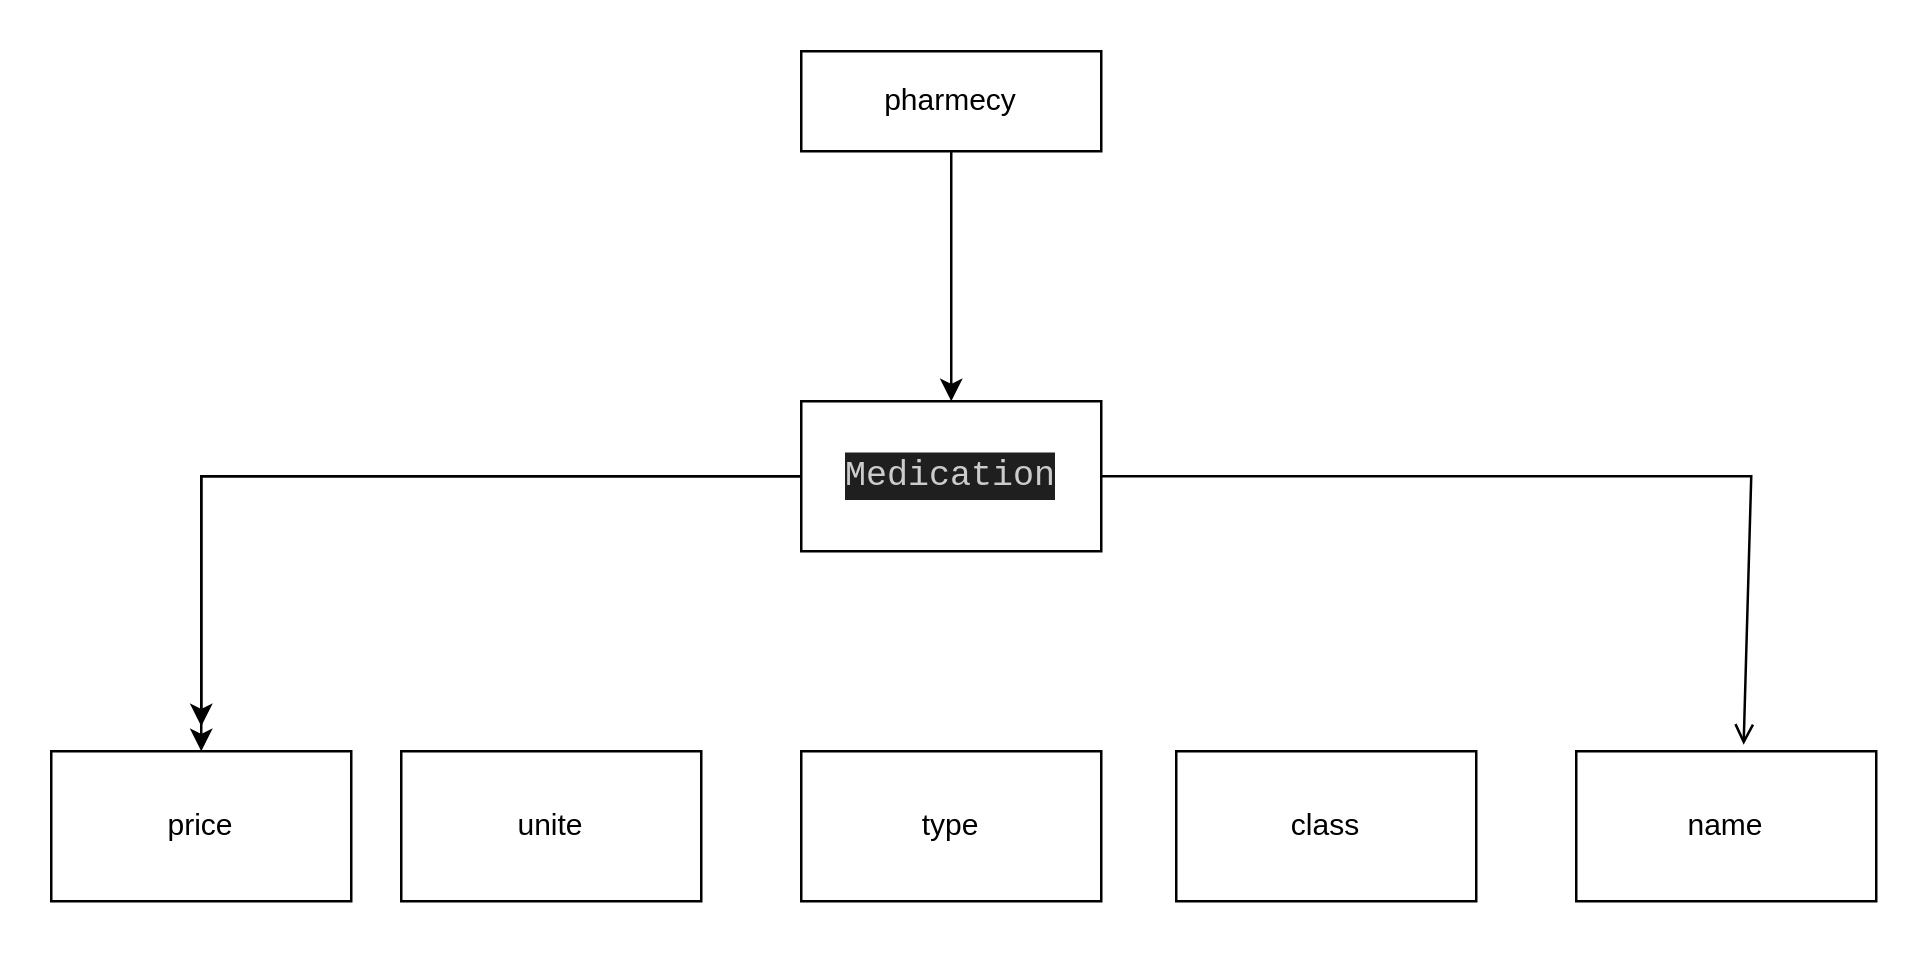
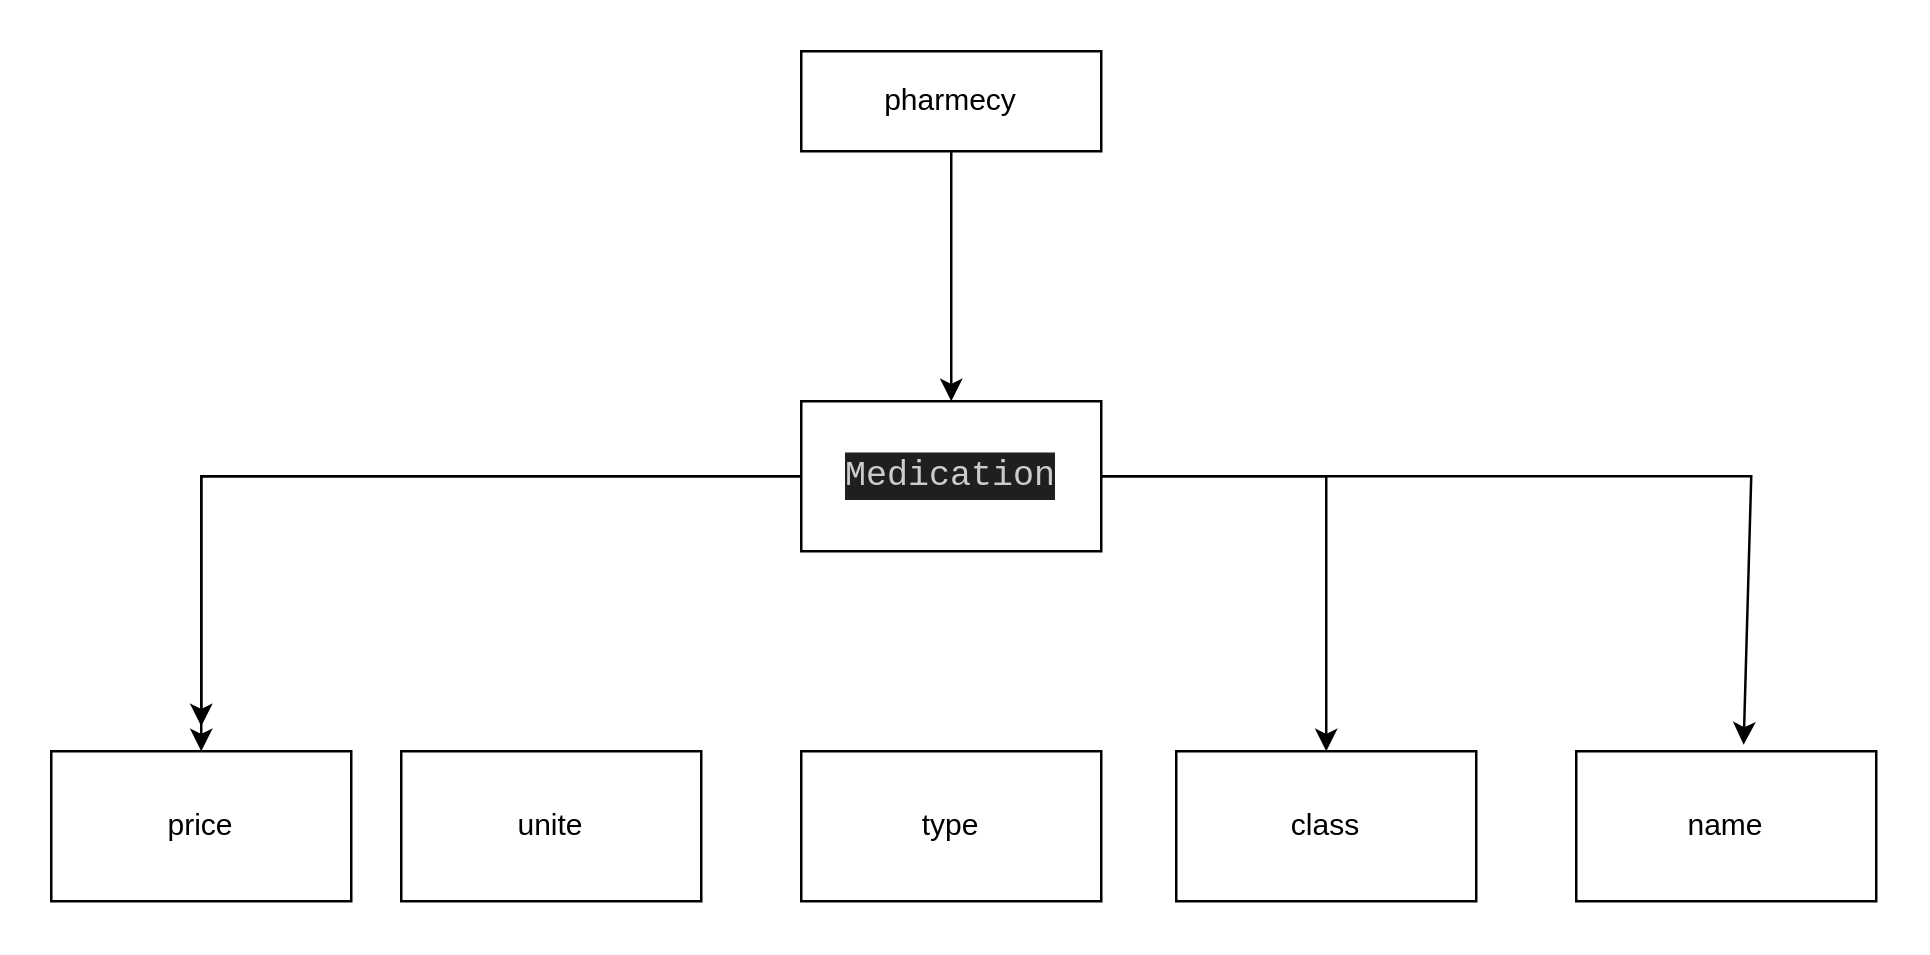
edge "Medication" -> "class": added
edge "Medication" -> "name": arrowhead open -> classic
